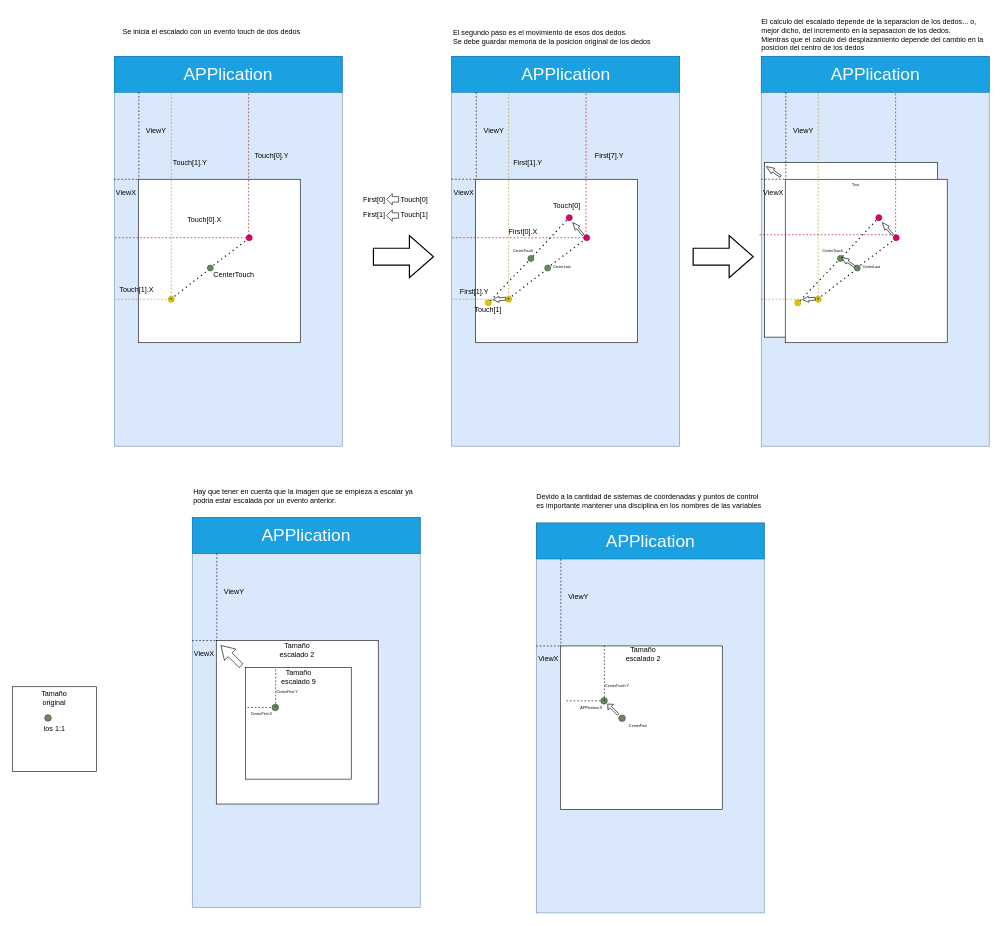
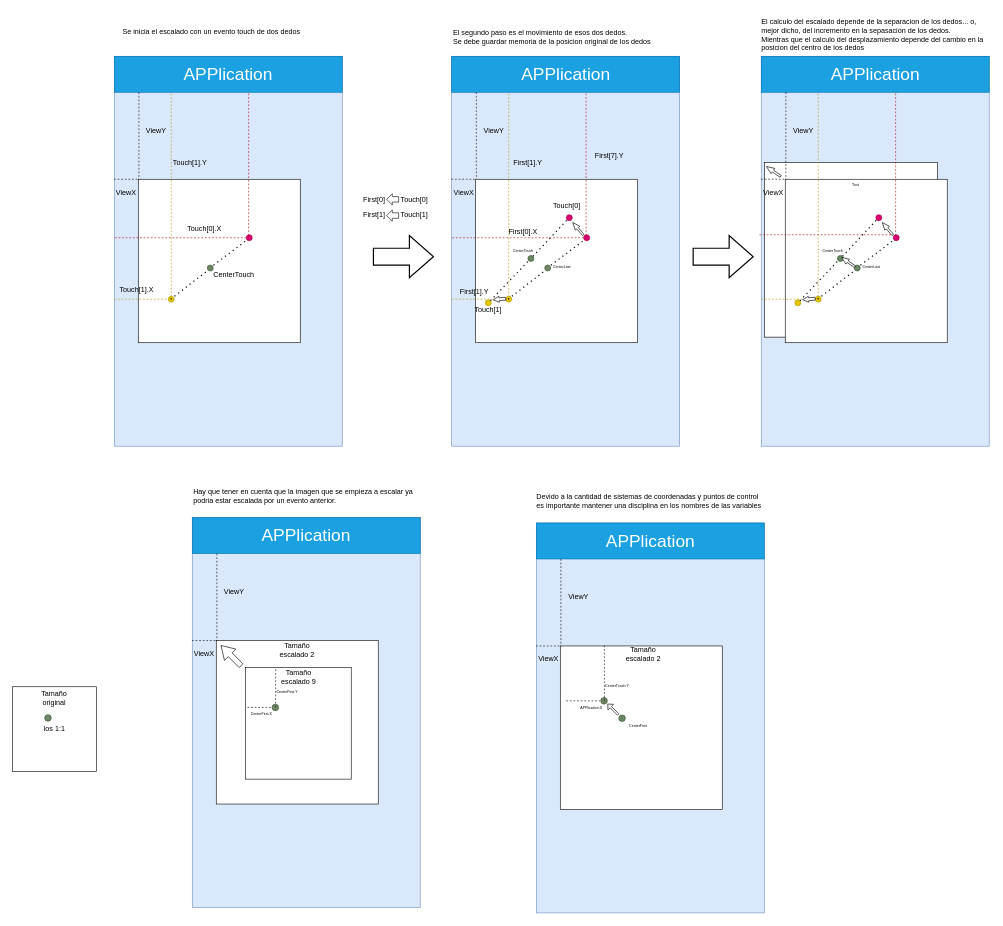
node "Touch[0].Y": removed
node "Touch[0].X": moved (205, 220) -> (205, 229)
